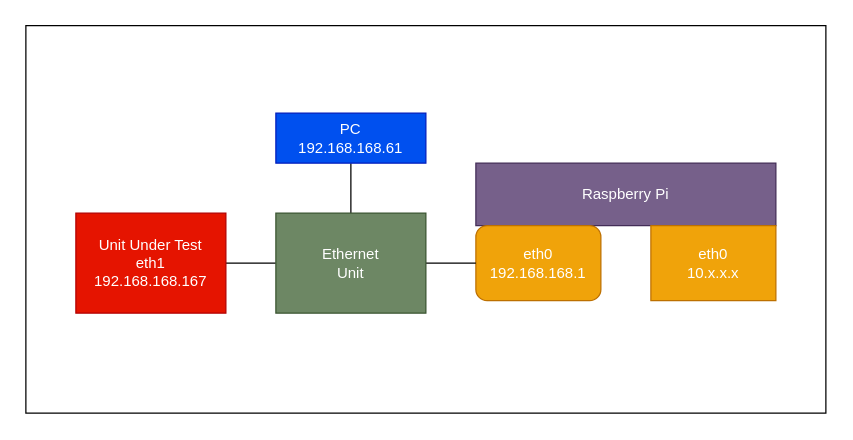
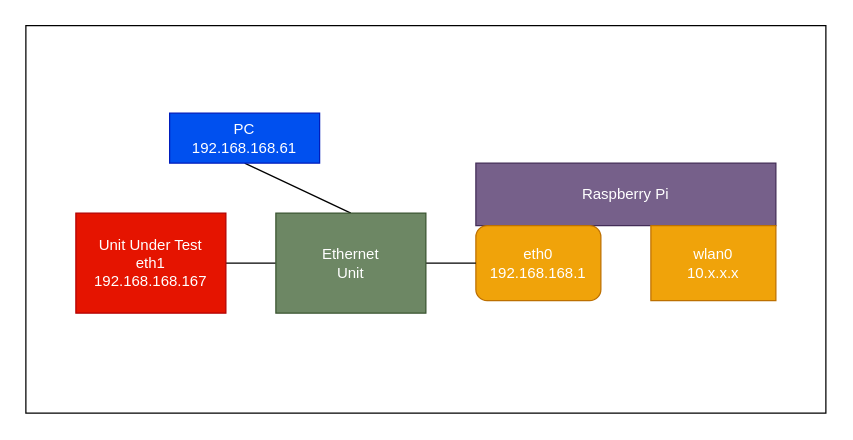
node "PC 192.168.168.61": moved (351, 138) -> (244, 138)
node "eth0 10.x.x.x": label "eth0 10.x.x.x" -> "wlan0 10.x.x.x"
